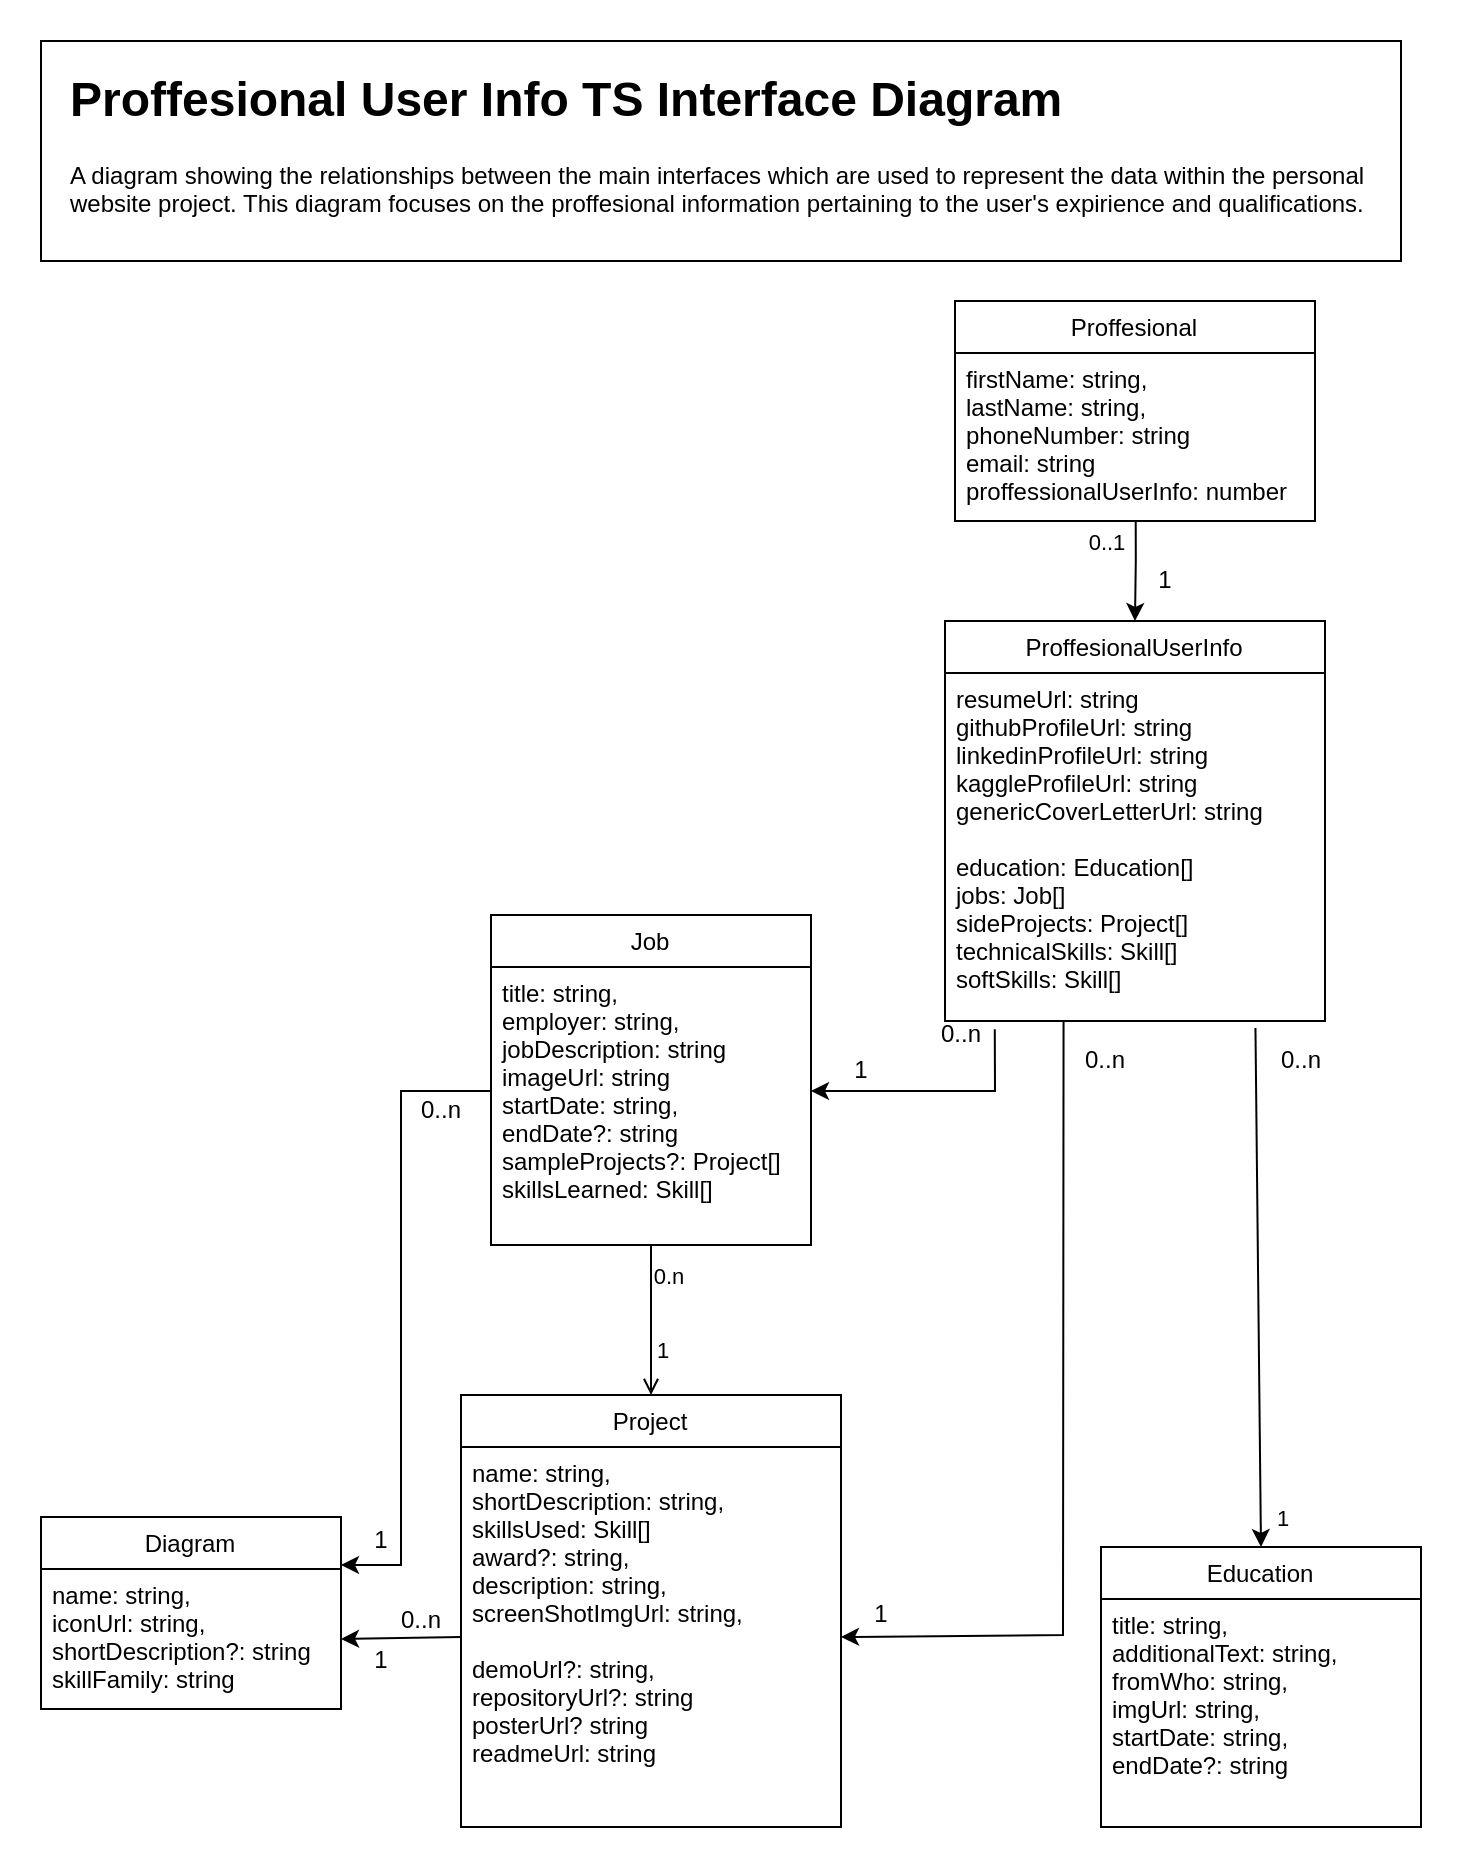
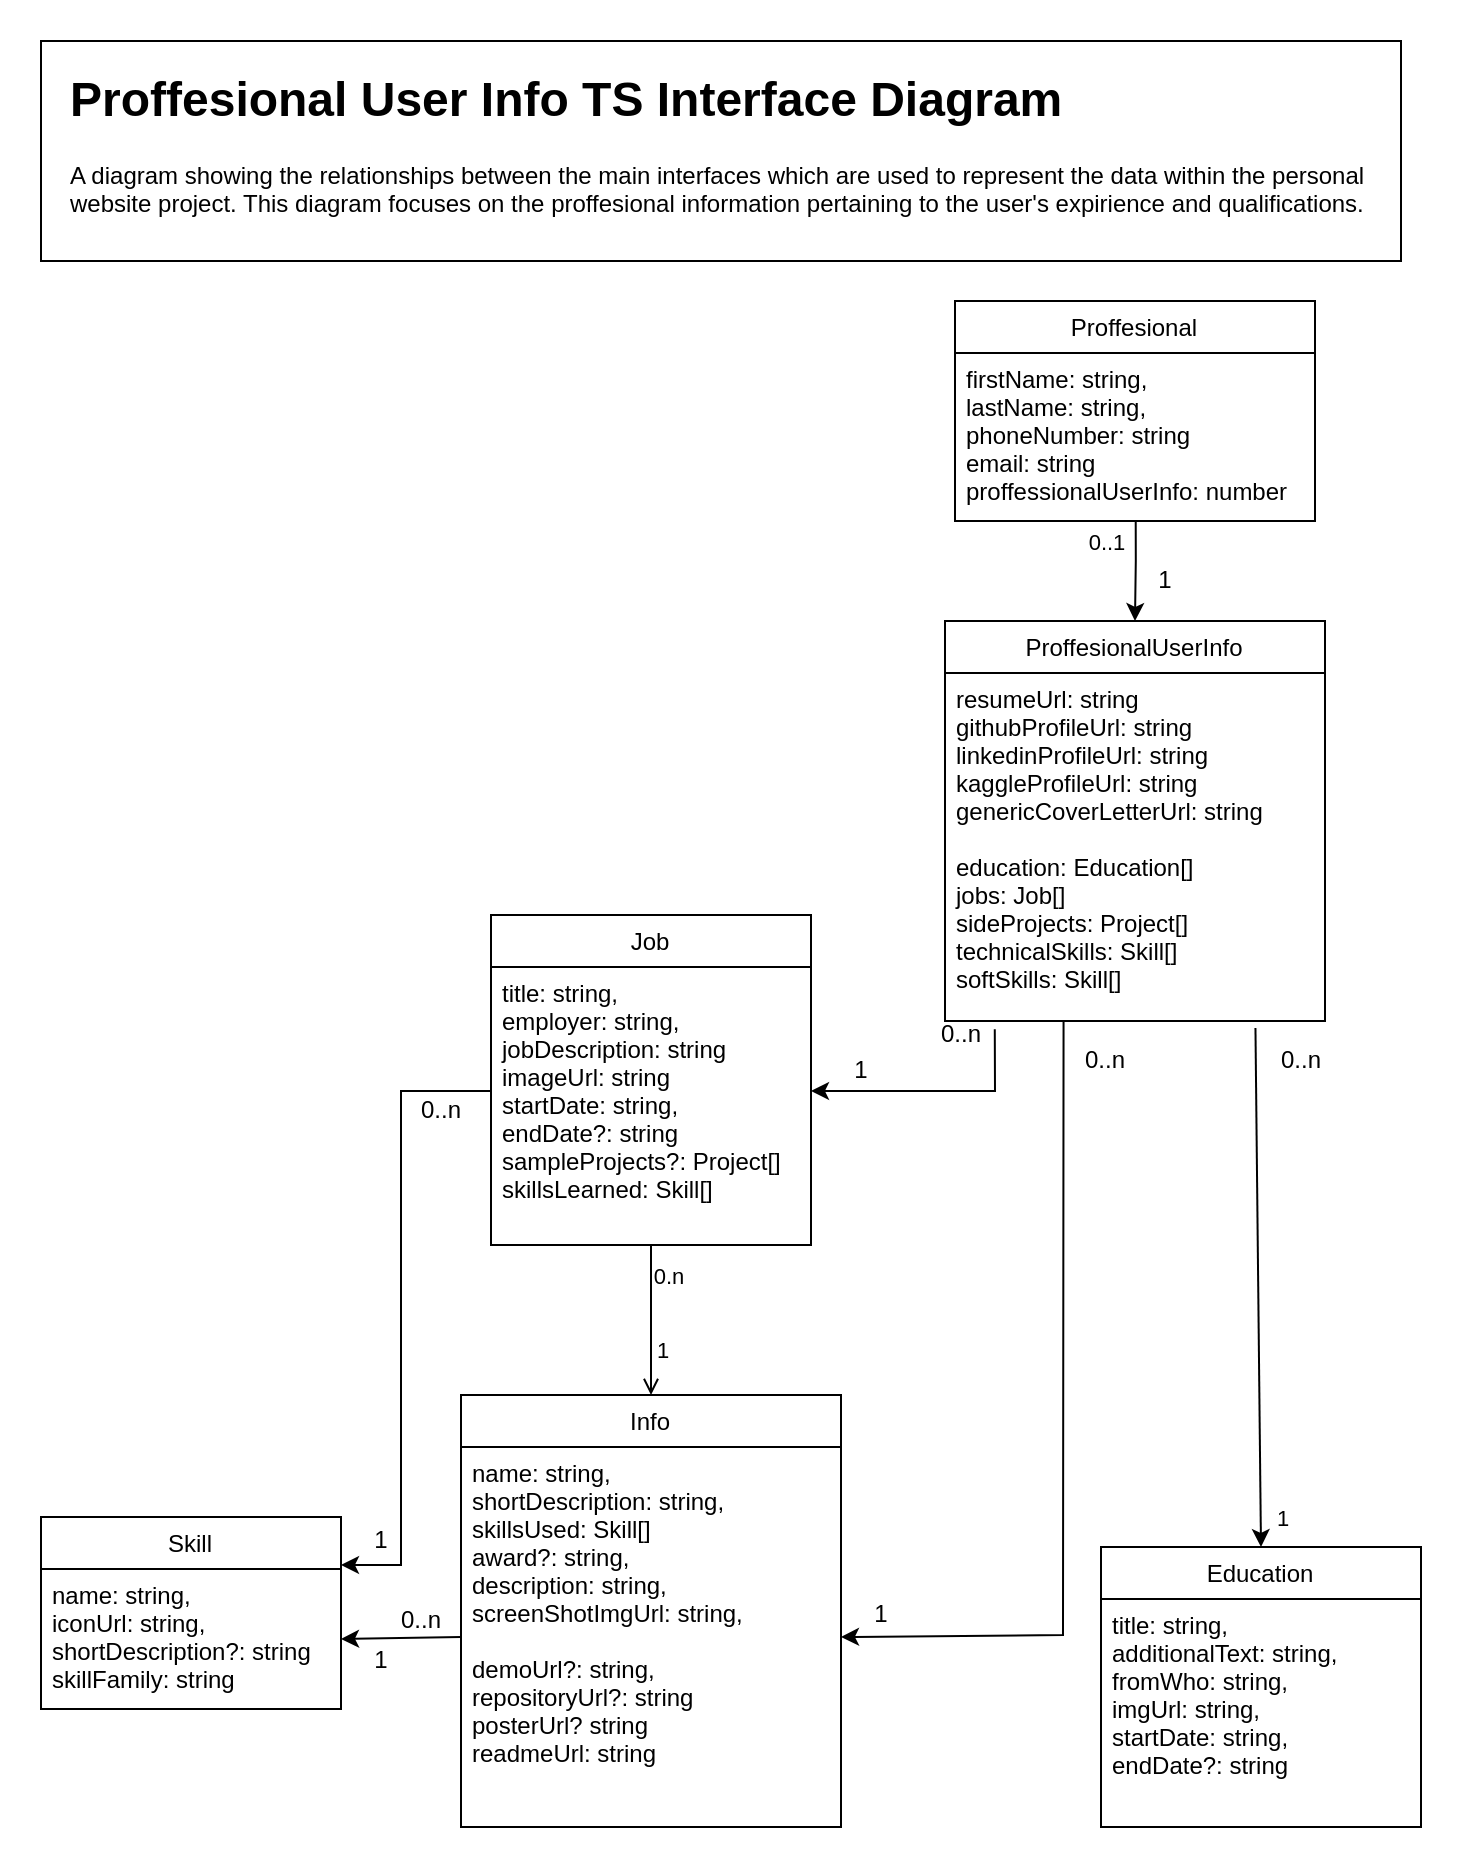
node "Project": label "Project" -> "Info"
node "Diagram": label "Diagram" -> "Skill"
